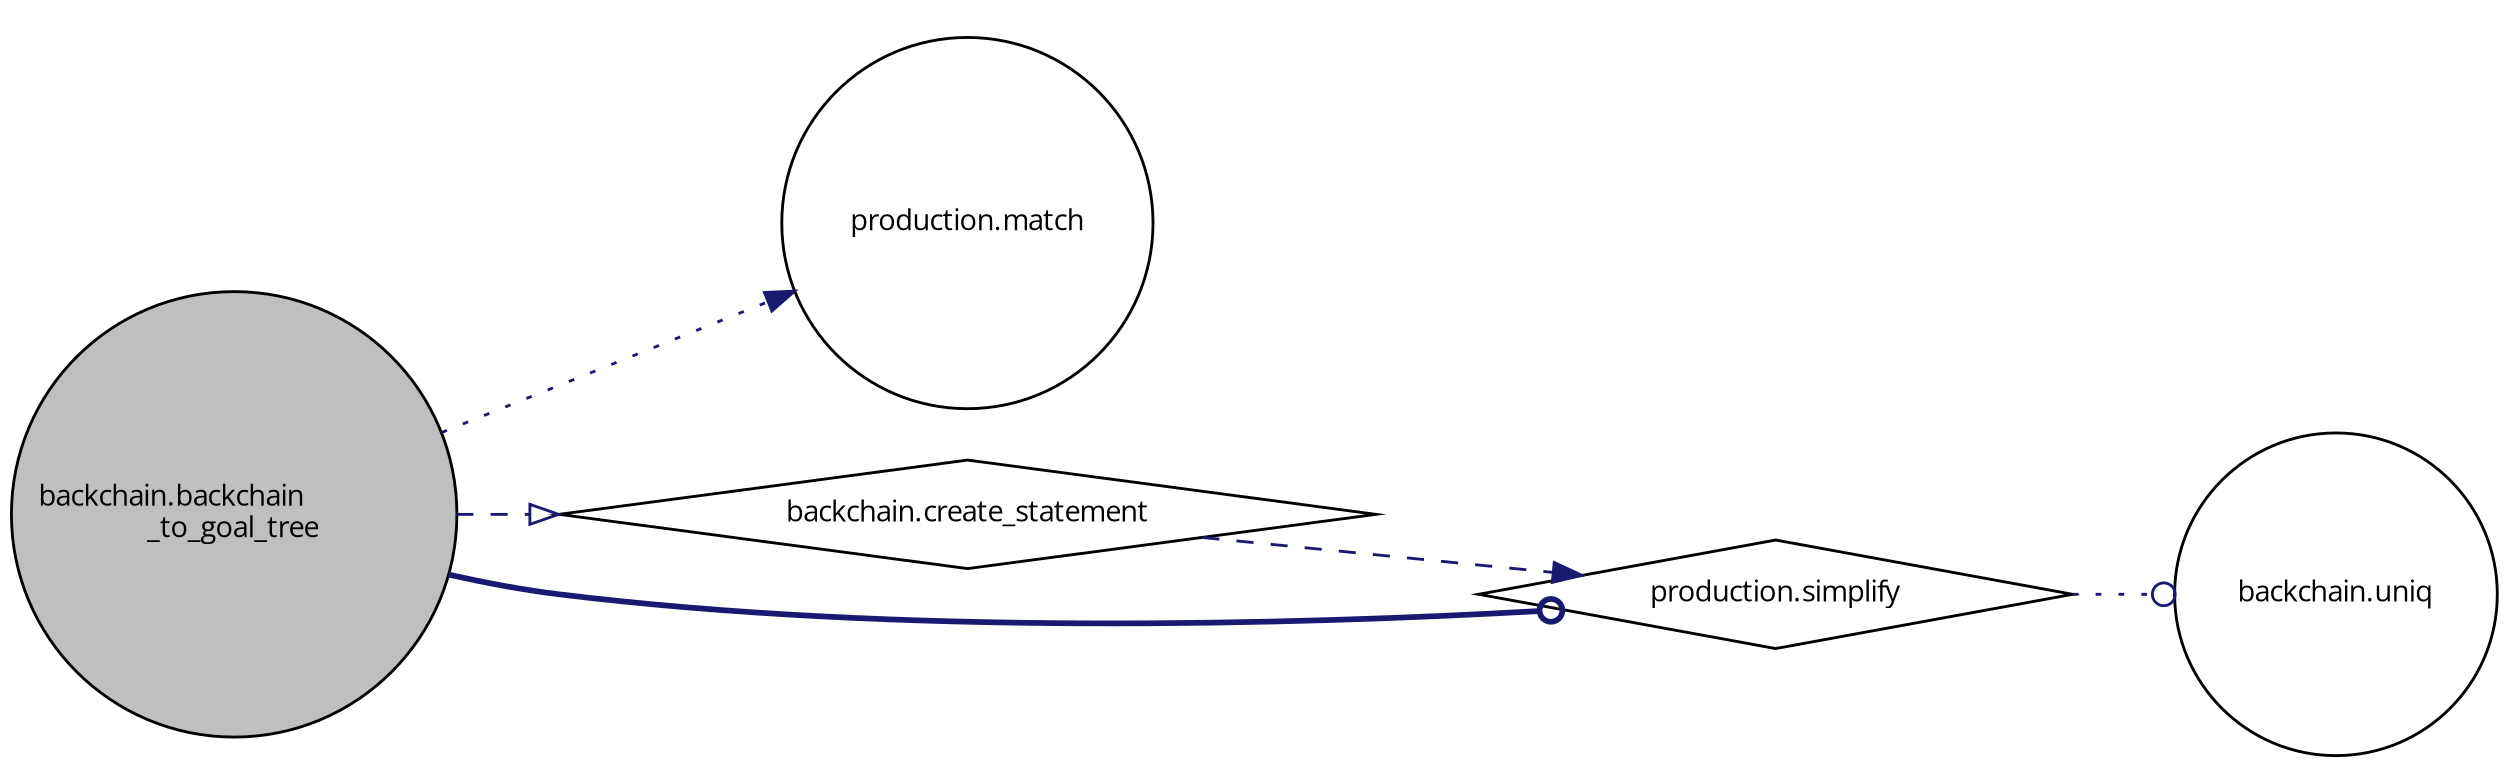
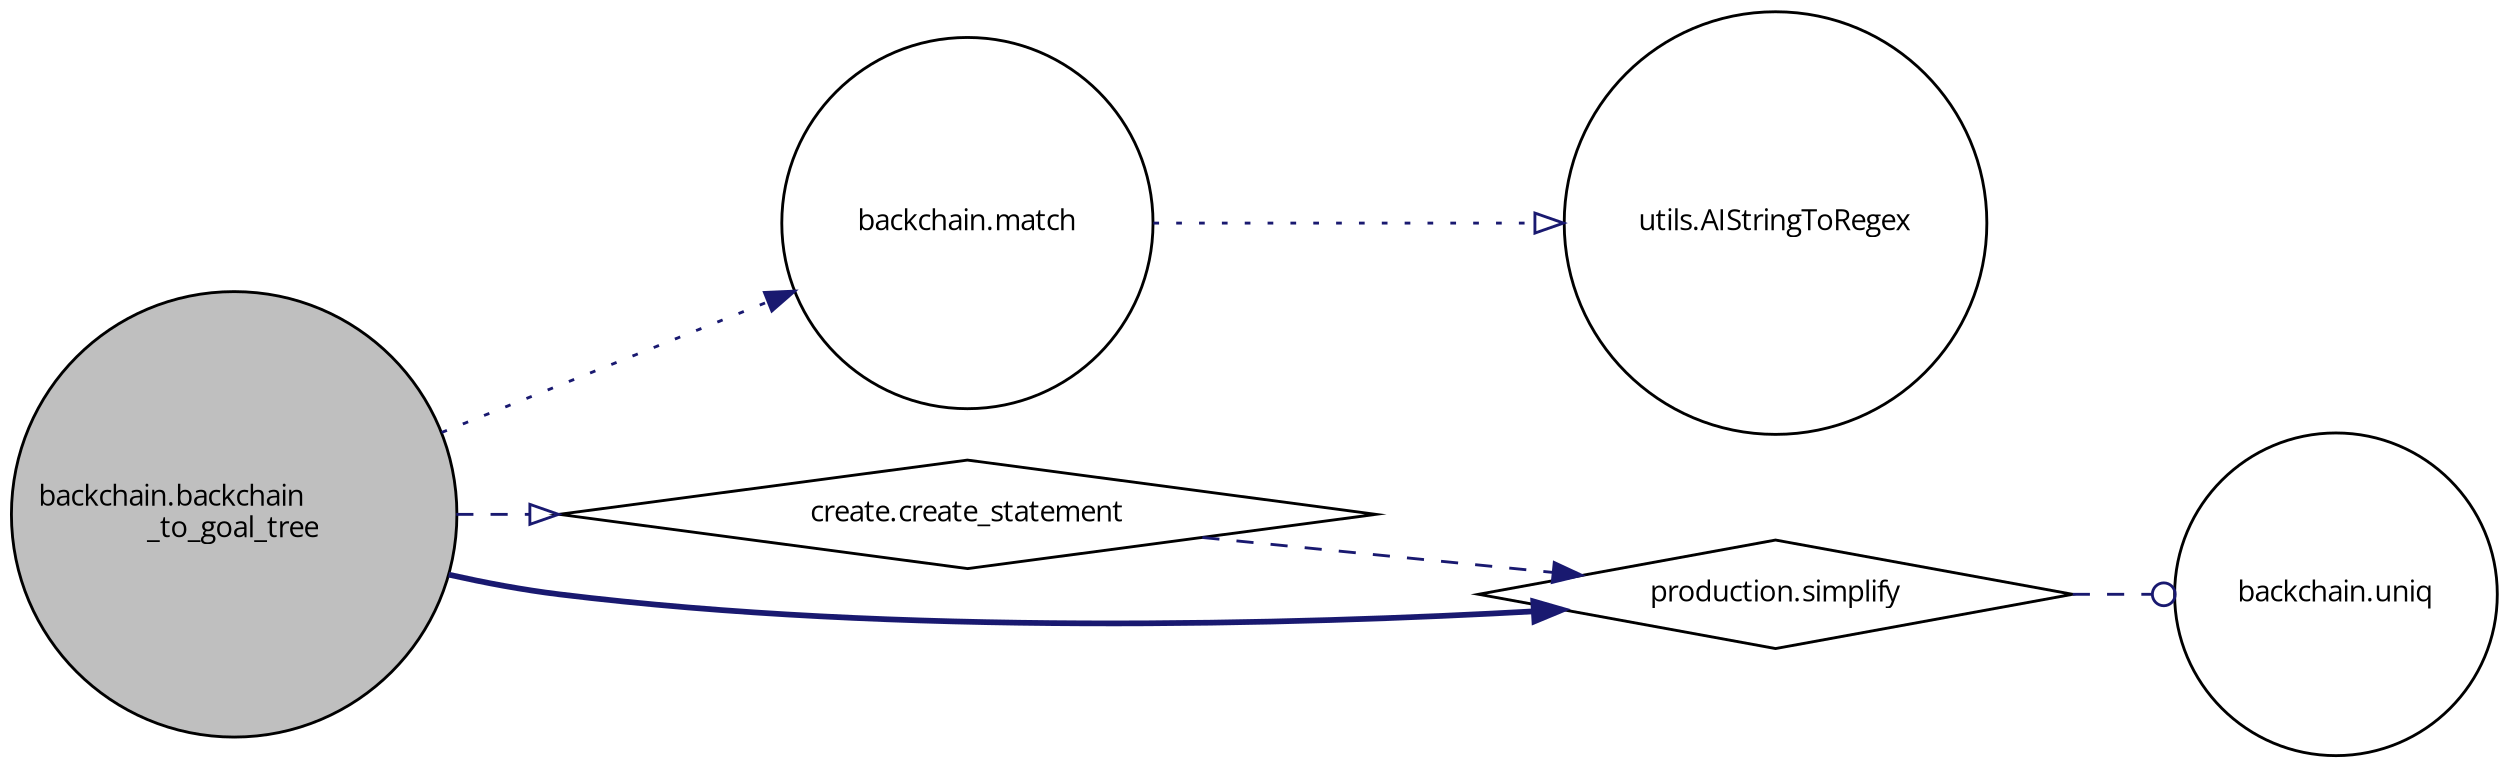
node "production.match": label "production.match" -> "backchain.match"
node "utils.AIStringToRegex": added
node "backchain.create_statement": label "backchain.create_statement" -> "create.create_statement"
edge "production.simplify" -> "backchain.uniq": style dotted -> dashed
edge "backchain.backchain _to_goal_tree" -> "production.simplify": arrowhead odot -> normal
